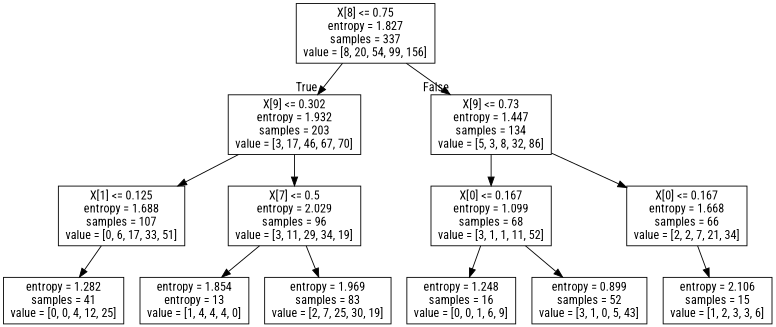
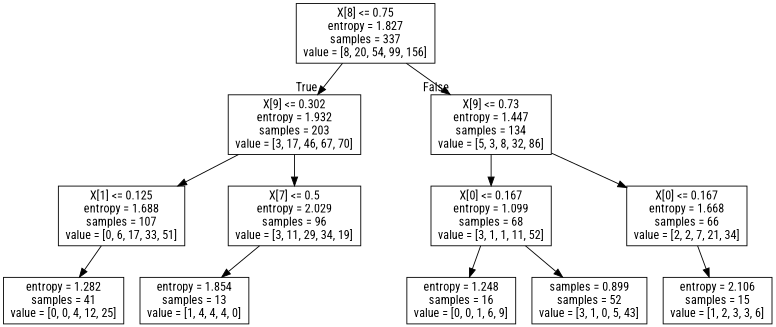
node "entropy = 1.854 entropy = 13 value = [1, 4, 4, 4, 0]": label "entropy = 1.854 entropy = 13 value = [1, 4, 4, 4, 0]" -> "entropy = 1.854 samples = 13 value = [1, 4, 4, 4, 0]"
node "entropy = 1.969 samples = 83 value = [2, 7, 25, 30, 19]": removed
node "entropy = 0.899 samples = 52 value = [3, 1, 0, 5, 43]": label "entropy = 0.899 samples = 52 value = [3, 1, 0, 5, 43]" -> "samples = 0.899 samples = 52 value = [3, 1, 0, 5, 43]"
